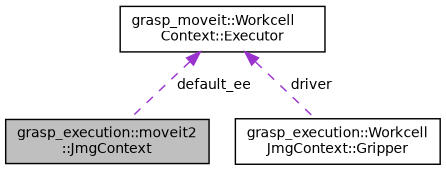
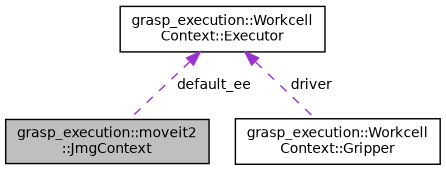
node "grasp_moveit::Workcell Context::Executor": label "grasp_moveit::Workcell Context::Executor" -> "grasp_execution::Workcell Context::Executor"
node "grasp_execution::Workcell JmgContext::Gripper": label "grasp_execution::Workcell JmgContext::Gripper" -> "grasp_execution::Workcell Context::Gripper"
